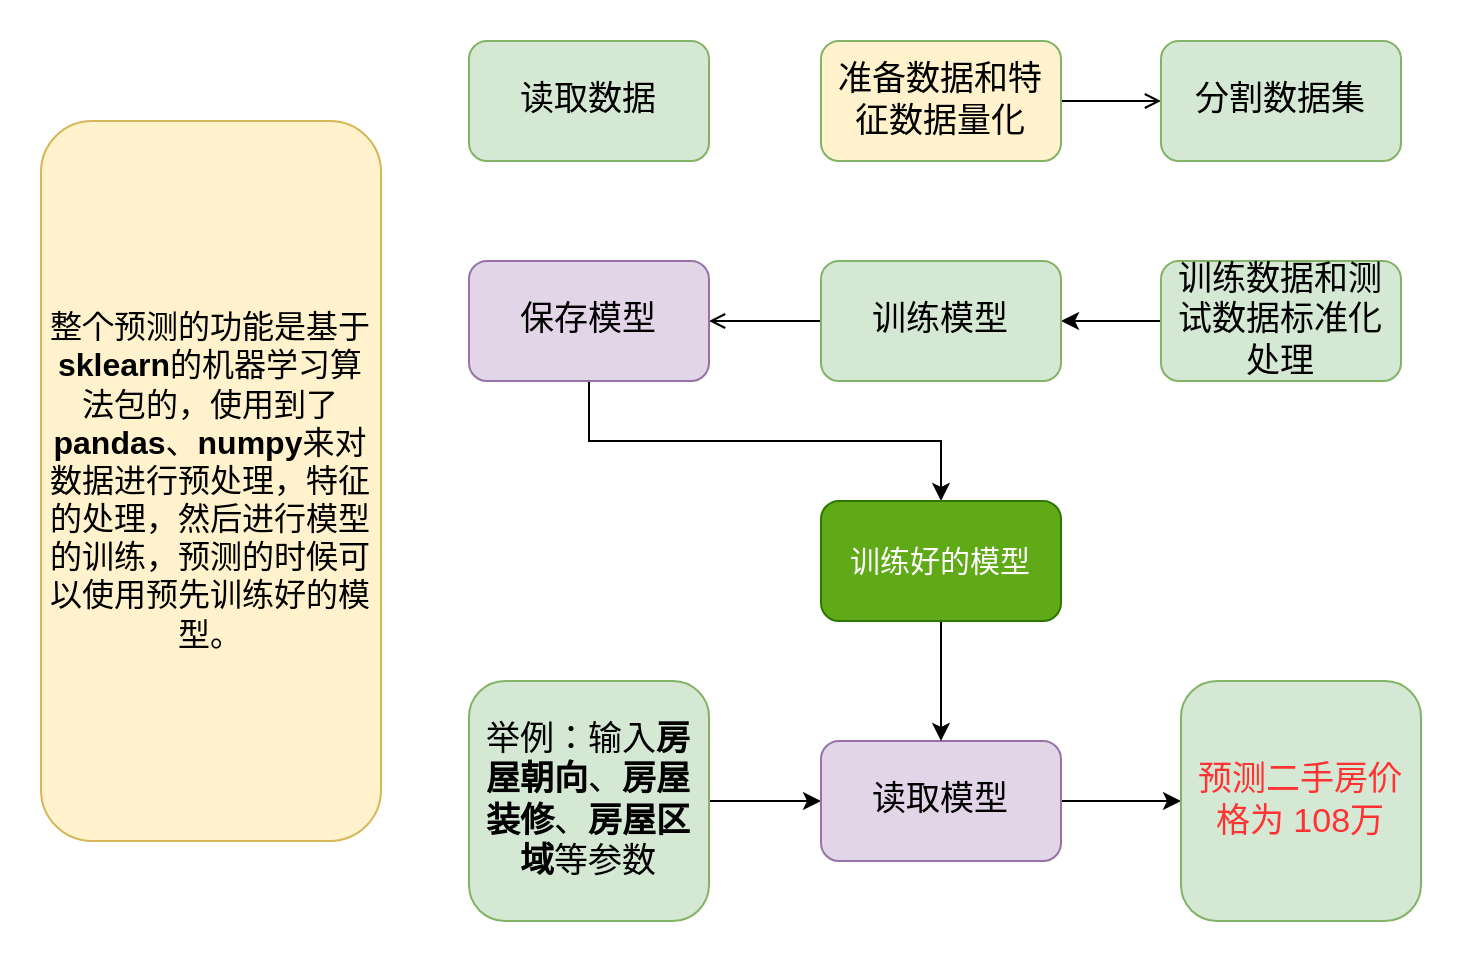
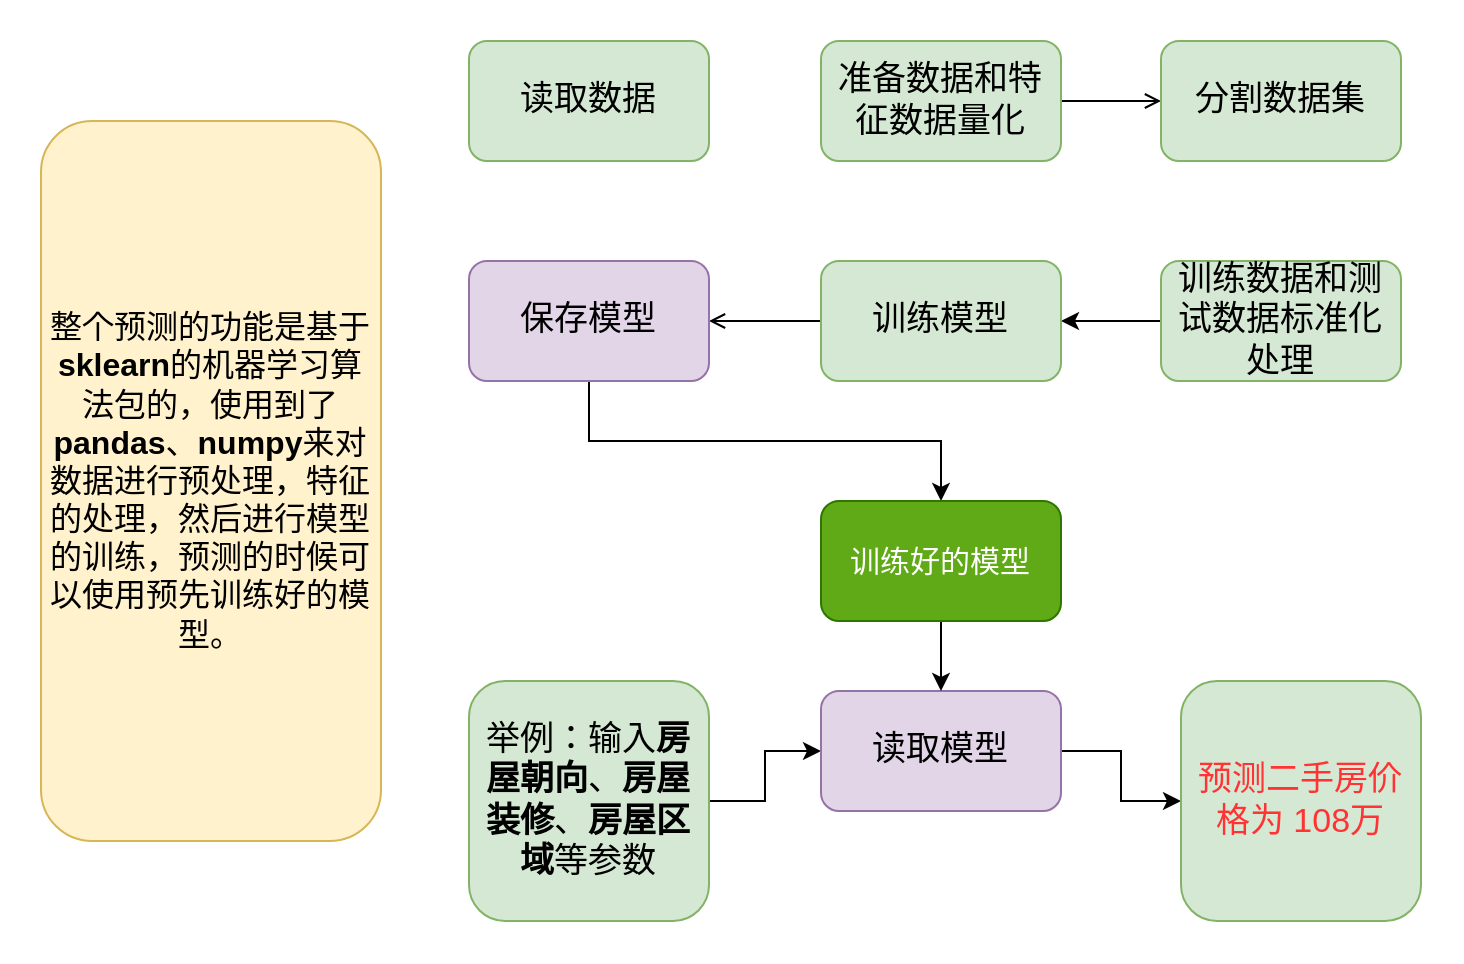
node "准备数据和特征数据量化": fillcolor #fff2cc -> #d5e8d4
node "读取模型": moved (941, 801) -> (941, 751)
